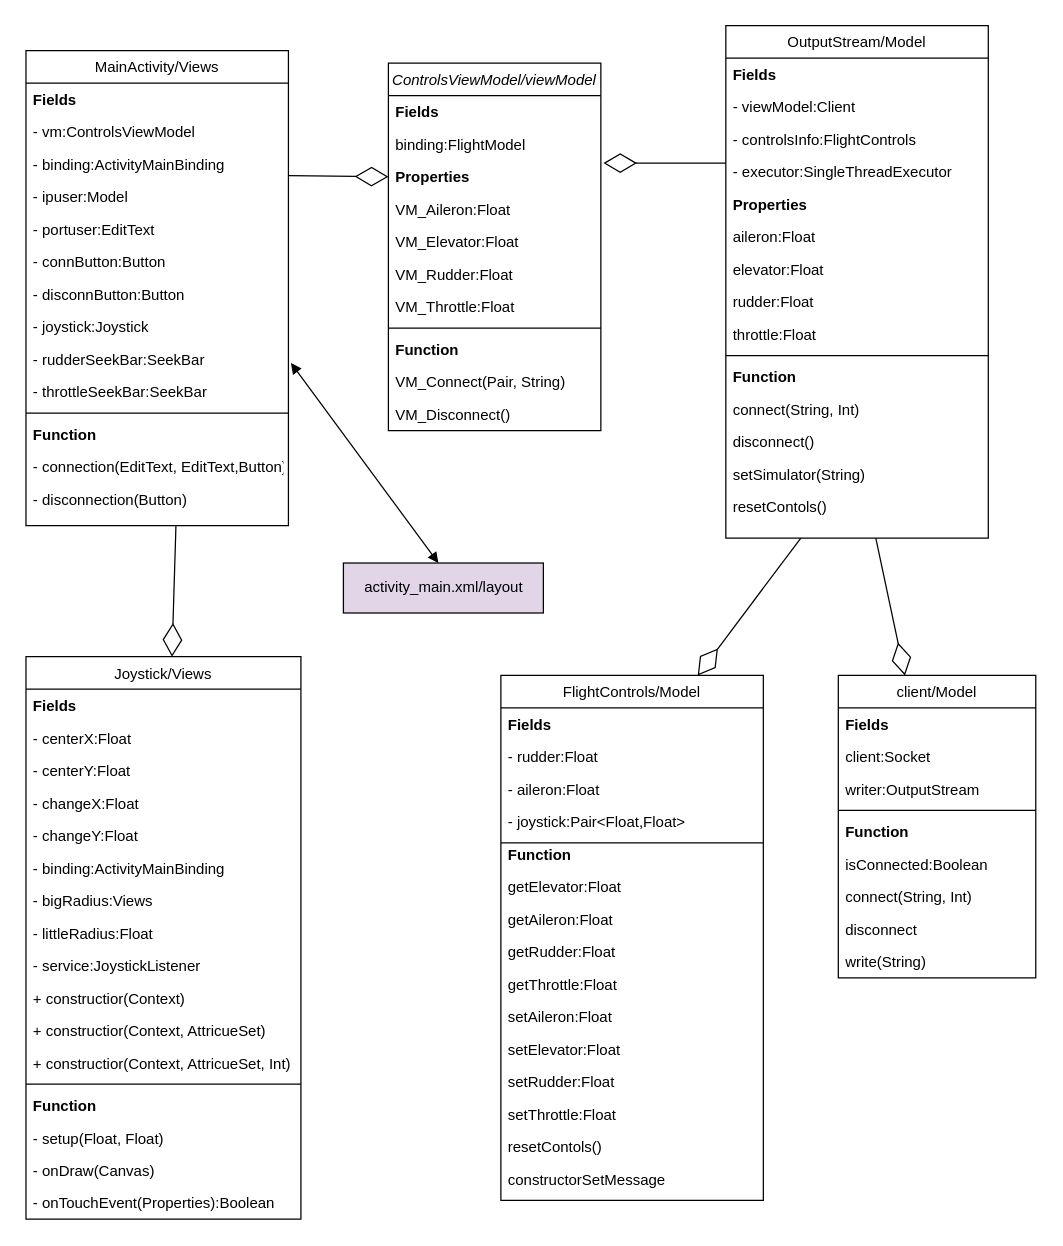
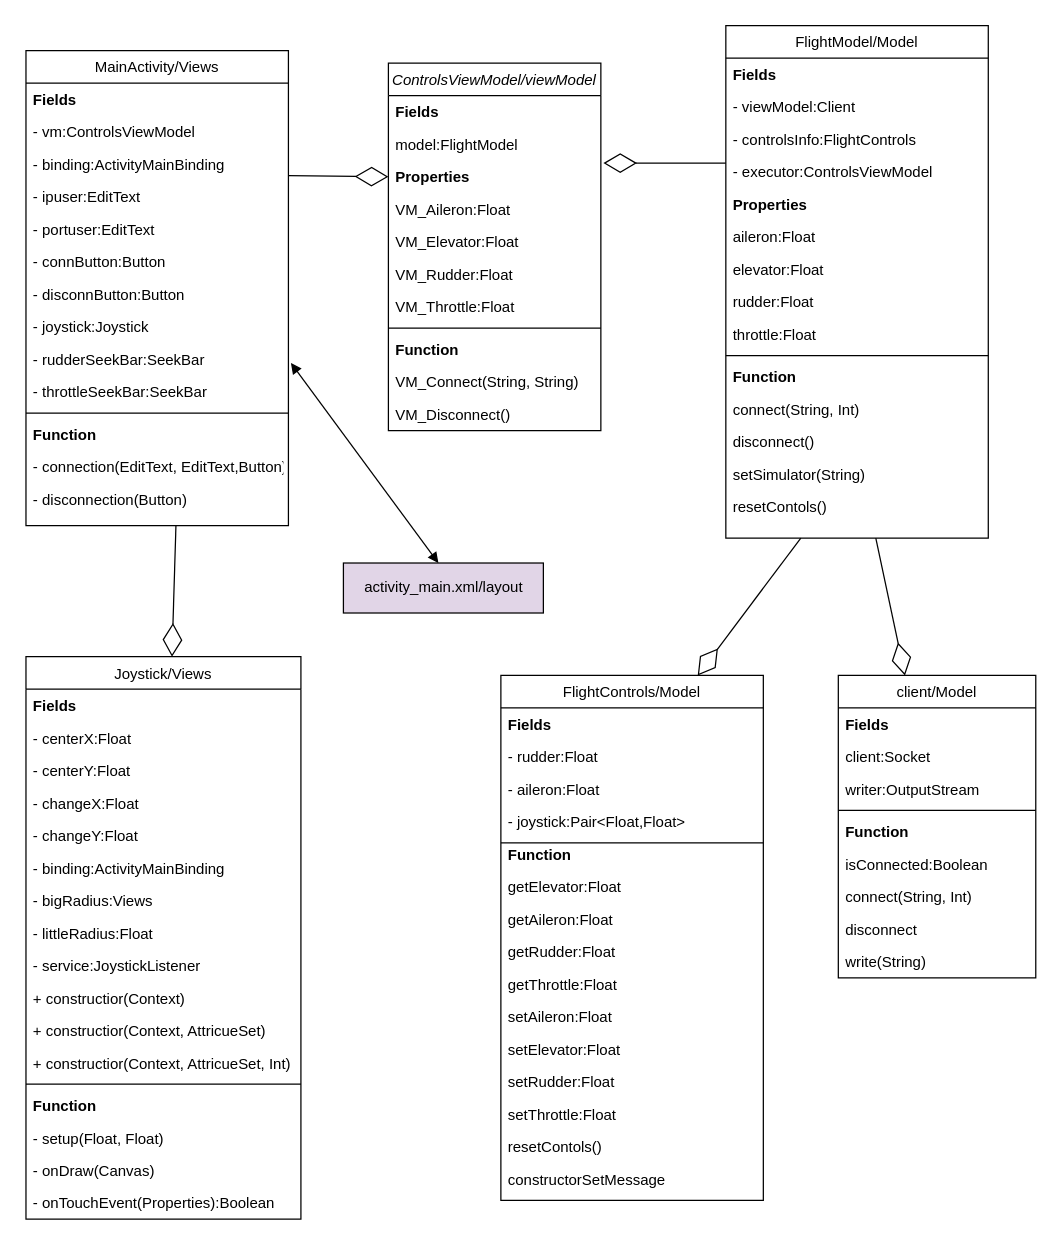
node "OutputStream/Model": label "OutputStream/Model" -> "FlightModel/Model"
node "binding:FlightModel": label "binding:FlightModel" -> "model:FlightModel"
node "- executor:SingleThreadExecutor": label "- executor:SingleThreadExecutor" -> "- executor:ControlsViewModel"
node "- ipuser:Model": label "- ipuser:Model" -> "- ipuser:EditText"
node "VM_Connect(Pair, String)": label "VM_Connect(Pair, String)" -> "VM_Connect(String, String)"
